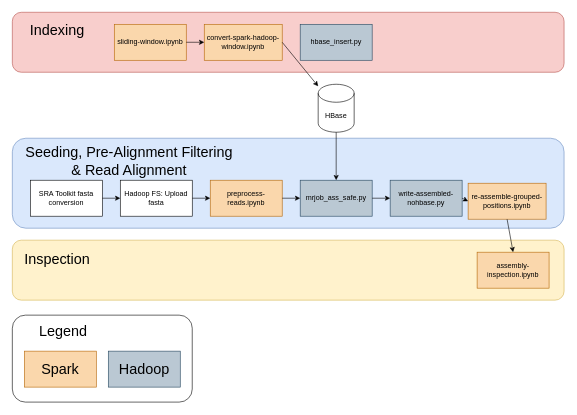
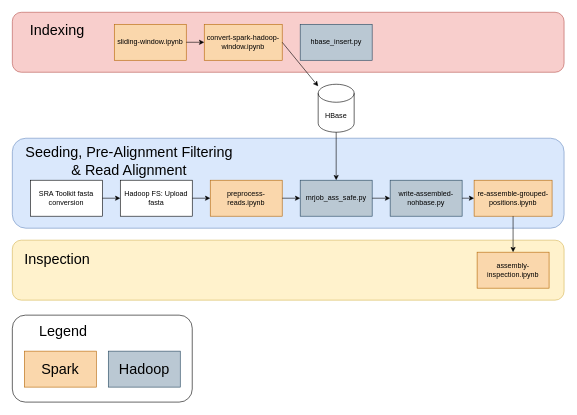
node "re-assemble-grouped-positions.ipynb": moved (507, 201) -> (513, 198)
